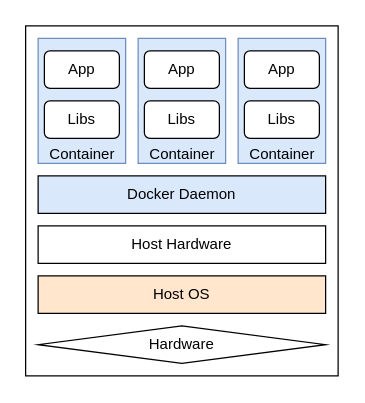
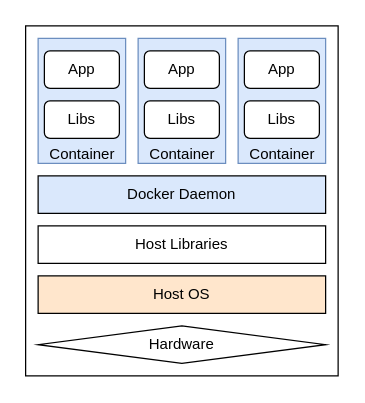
node "Host Hardware": label "Host Hardware" -> "Host Libraries"
